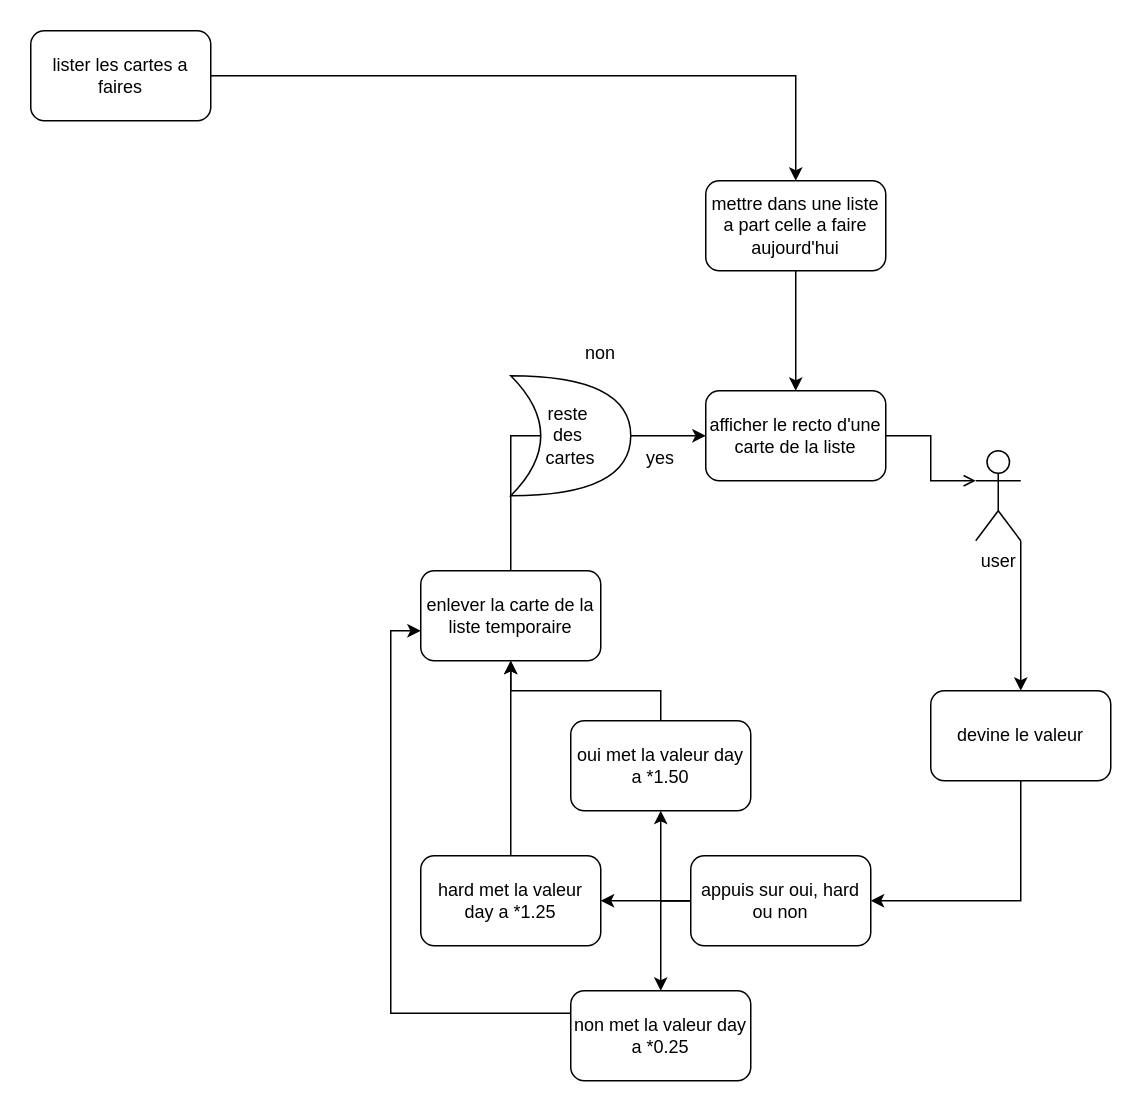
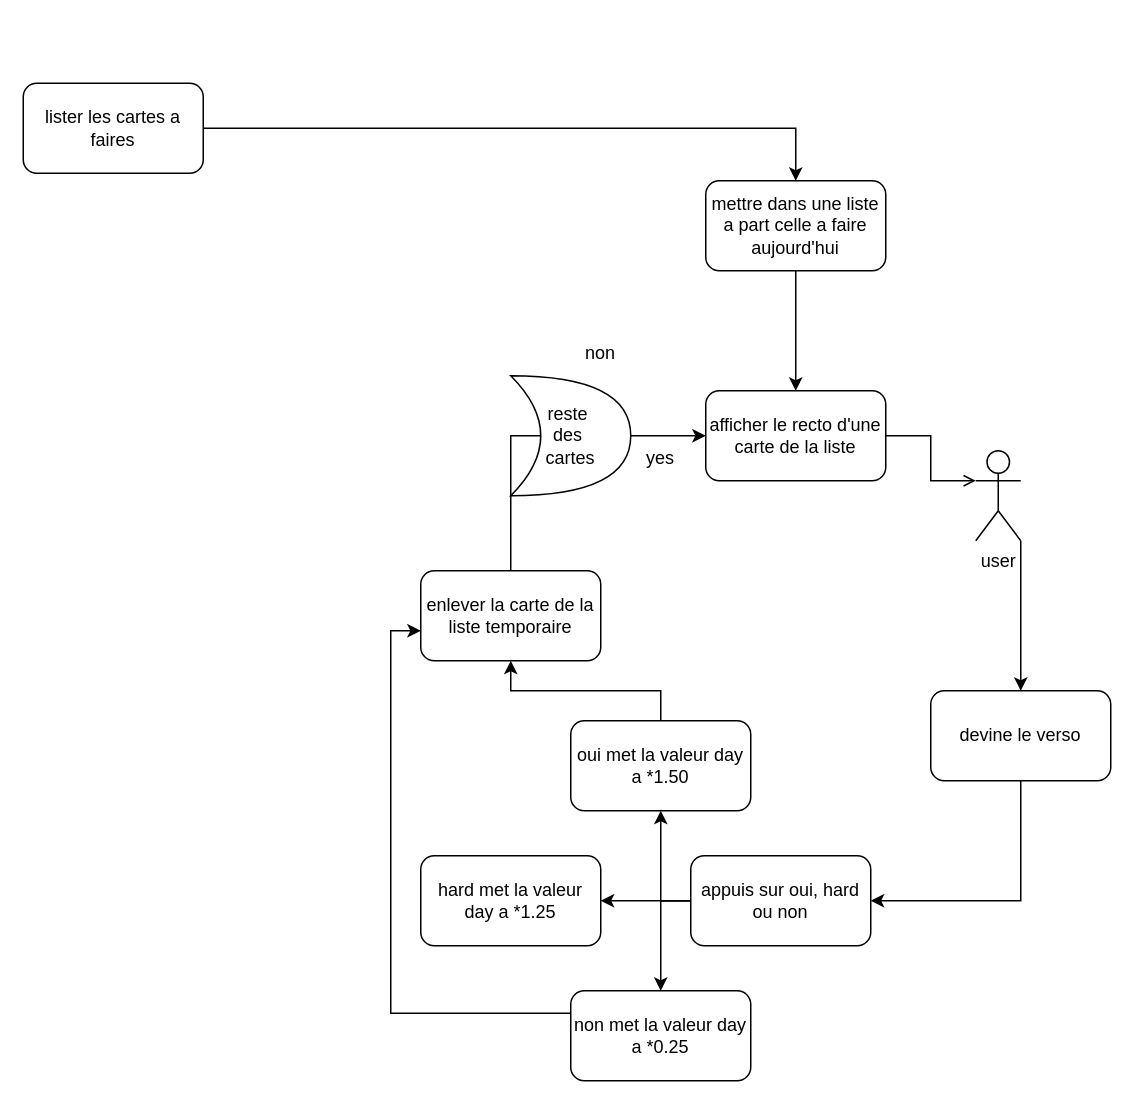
node "lister les cartes a faires": moved (121, 76) -> (113, 128)
node "devine le valeur": label "devine le valeur" -> "devine le verso"
edge "hard met la valeur day a *1.25" -> "enlever la carte de la liste temporaire": removed
